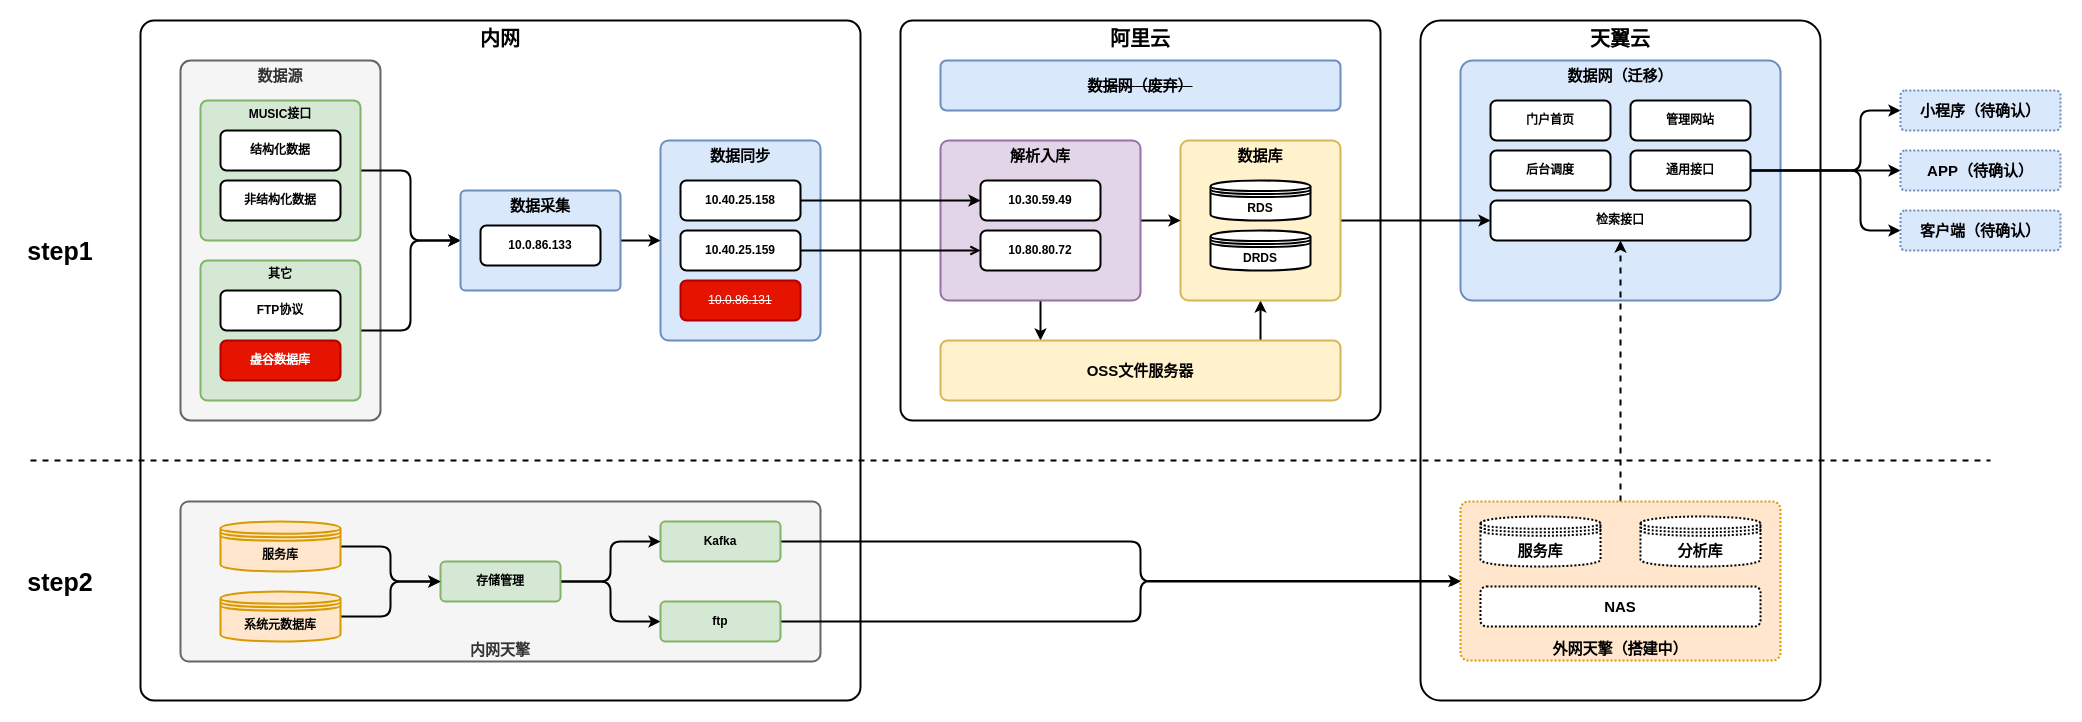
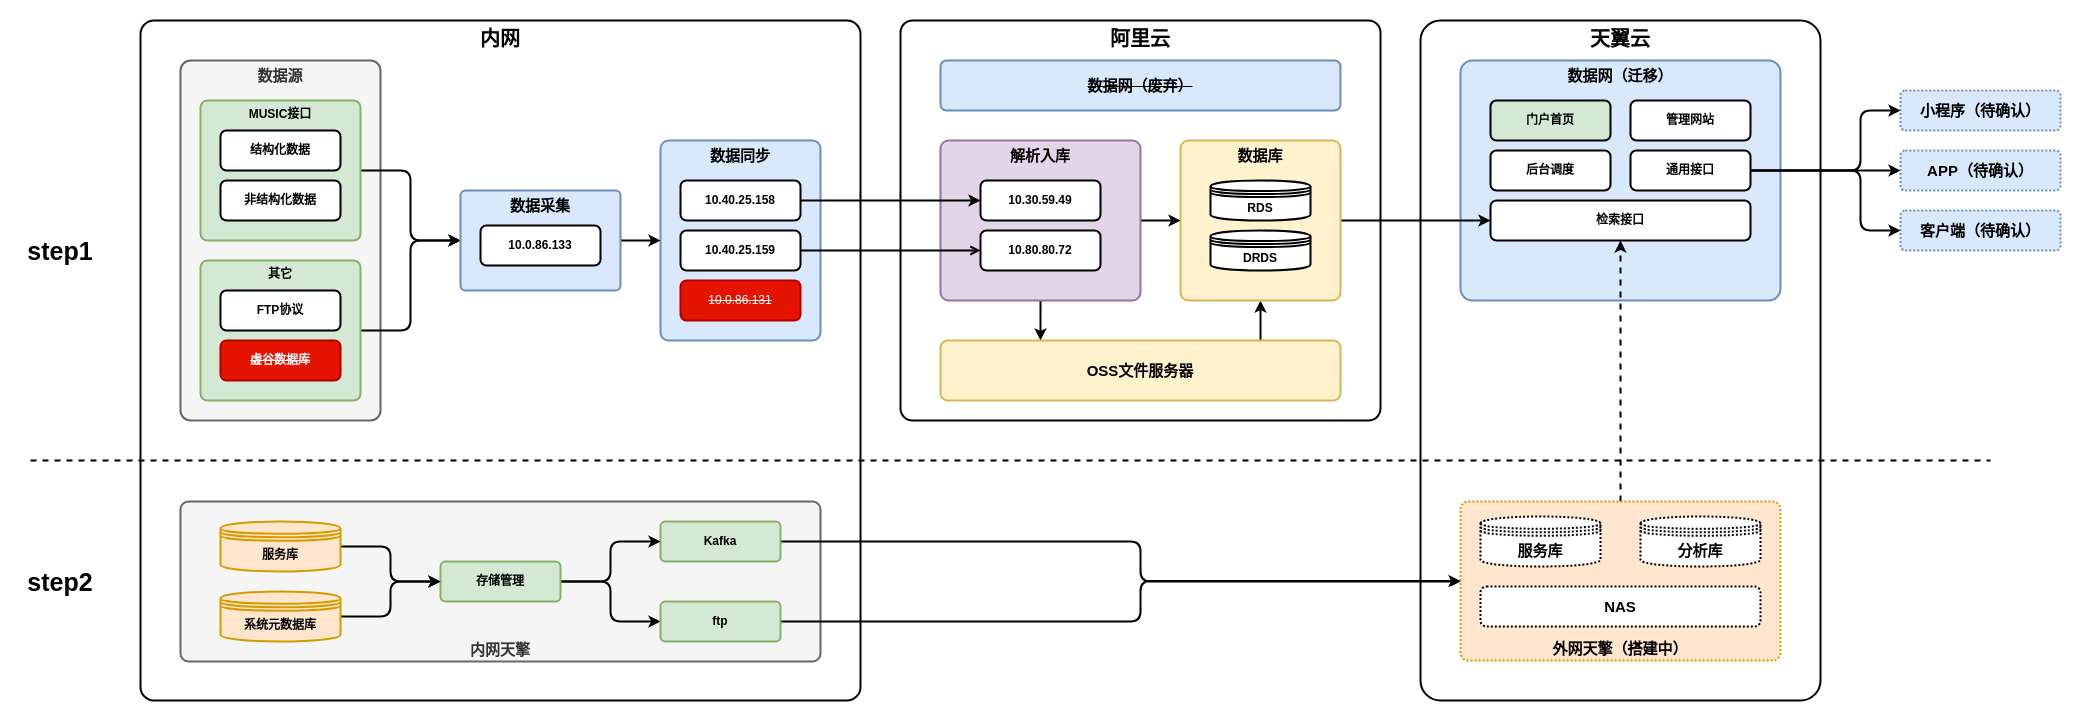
node "门户首页": fillcolor #ffffff -> #d5e8d4
